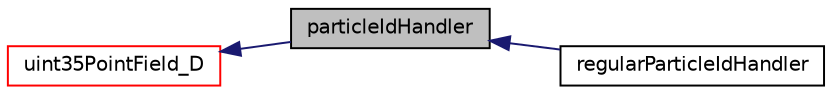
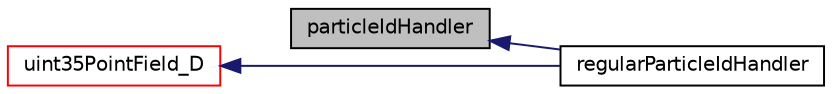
edge "particleIdHandler" -> "uint35PointField_D": now "regularParticleIdHandler" -> "uint35PointField_D"
